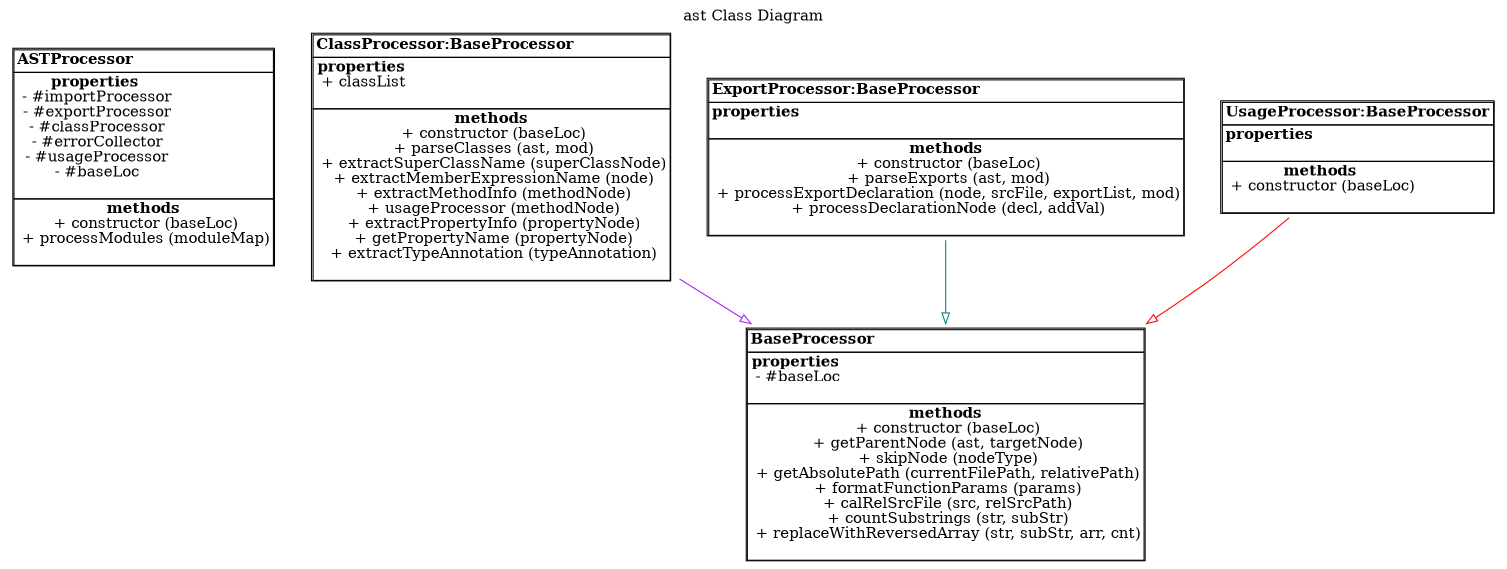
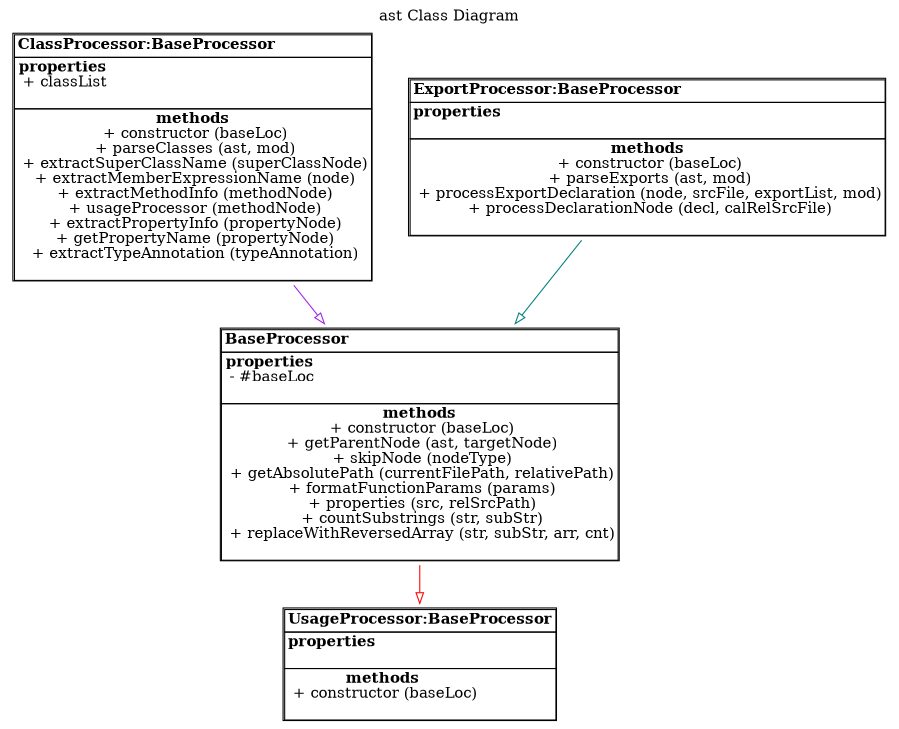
node "ASTProcessor": removed
node "ExportProcessor:BaseProcessor": text "+ processDeclarationNode (decl, addVal)" -> "+ processDeclarationNode (decl, calRelSrcFile)"
edge "UsageProcessor:BaseProcessor" -> "BaseProcessor": reversed
node "BaseProcessor": text "+ calRelSrcFile (src, relSrcPath)" -> "+ properties (src, relSrcPath)"
